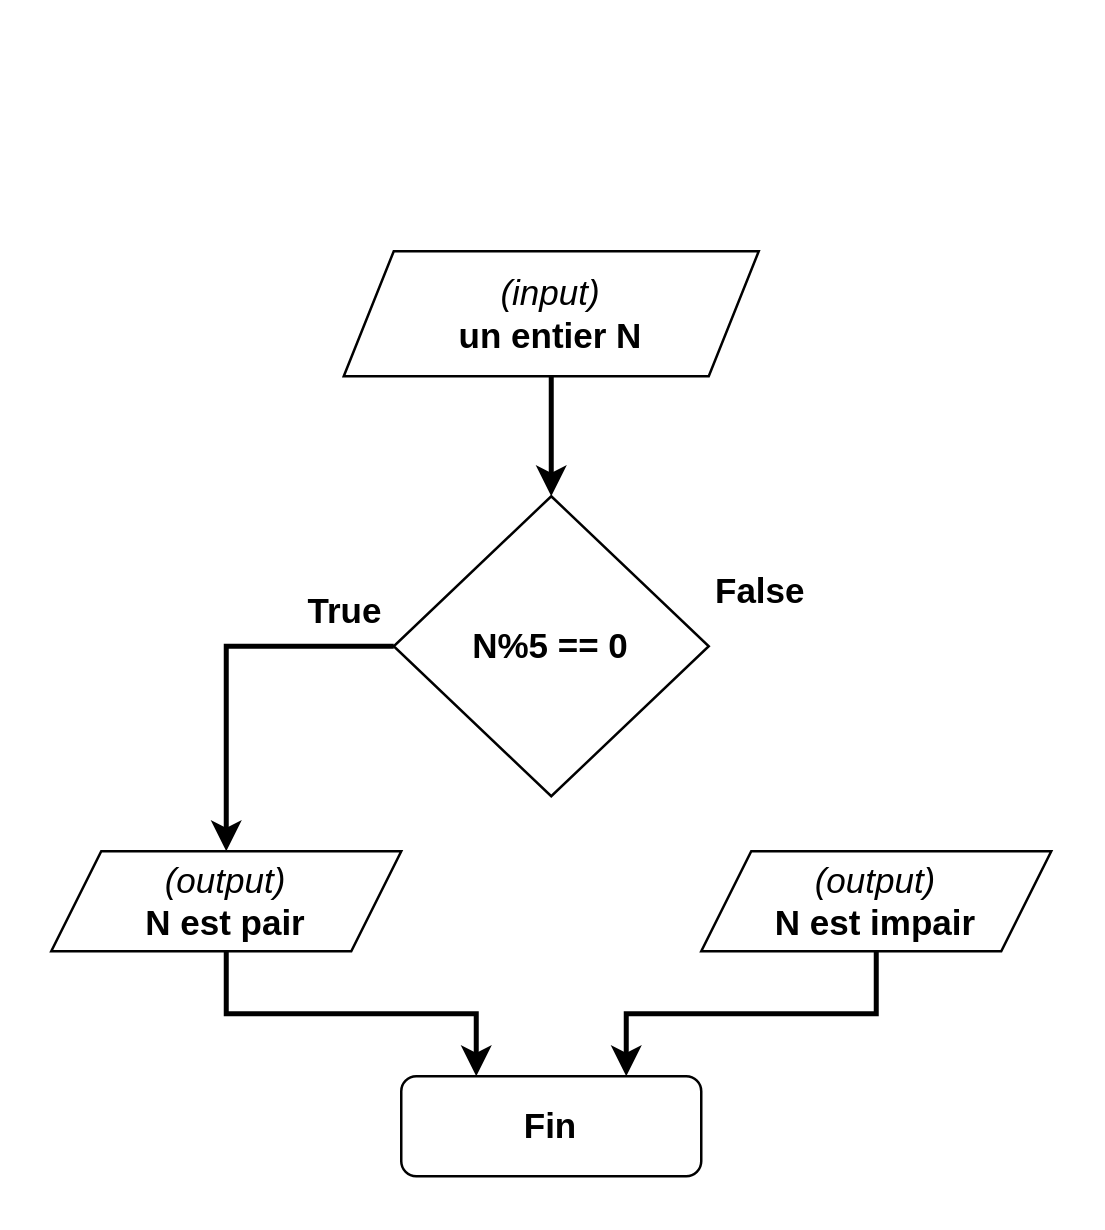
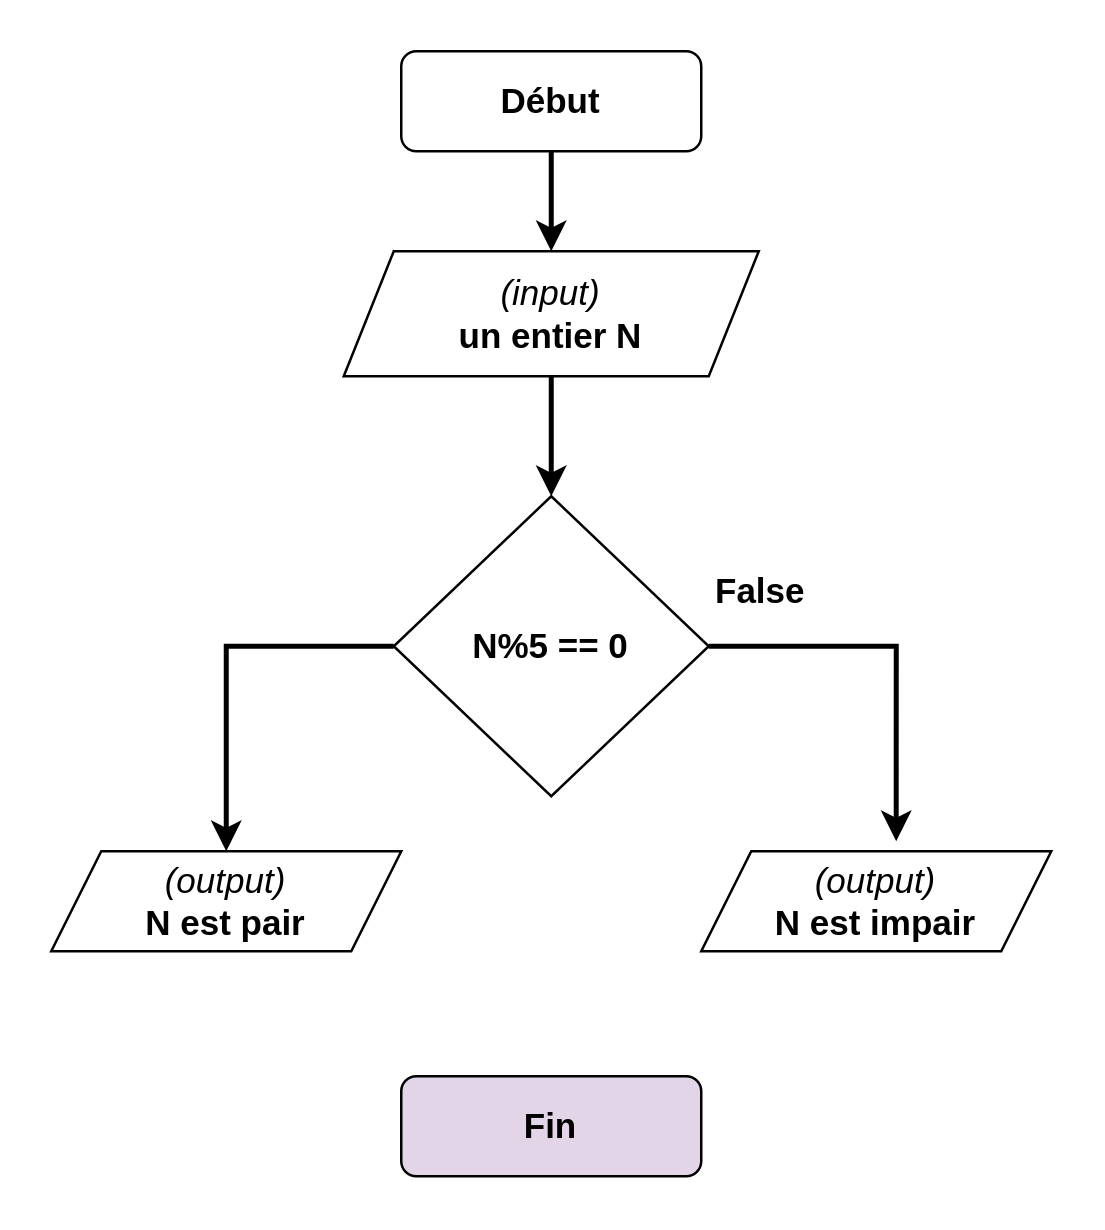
node "Début": added
edge "Début" -> "(input) un entier N": added
node "True": removed
edge "N%5 == 0" -> "(output) N est impair": added
edge "(output) N est pair" -> "Fin": removed
edge "(output) N est impair" -> "Fin": removed
node "Fin": fillcolor #ffffff -> #e1d5e7
